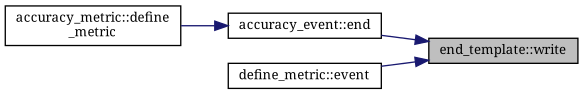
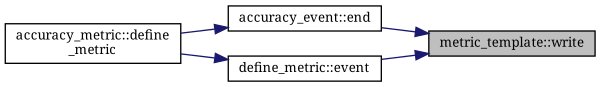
node "end_template::write": label "end_template::write" -> "metric_template::write"
edge "accuracy_metric::define _metric" -> "define_metric::event": added
